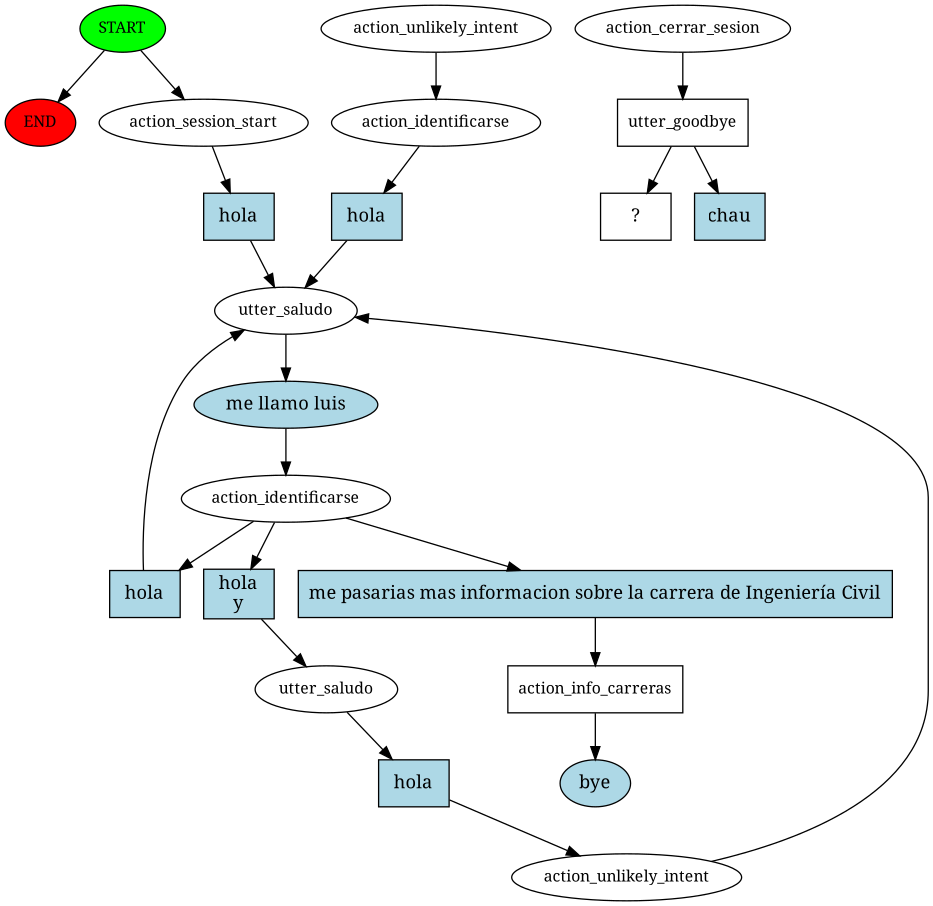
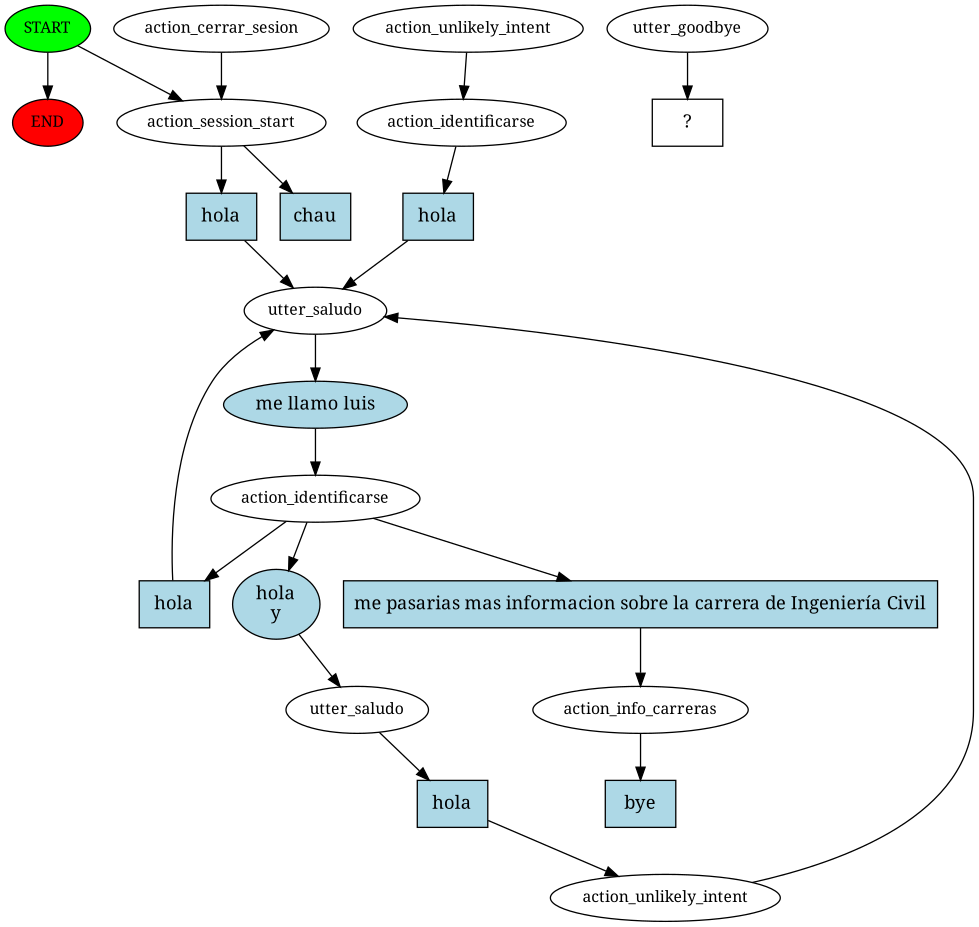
edge "action_cerrar_sesion" -> "utter_goodbye": now "action_cerrar_sesion" -> "action_session_start"
node "utter_goodbye": shape box -> ellipse
edge "utter_goodbye" -> "chau": now "action_session_start" -> "chau"
node "hola y": shape box -> ellipse
node "action_info_carreras": shape box -> ellipse
node "bye": shape ellipse -> box
